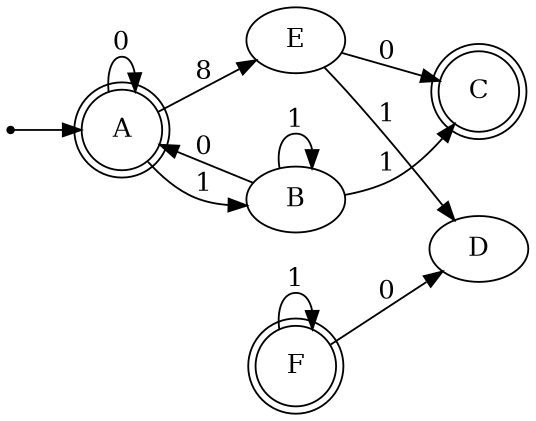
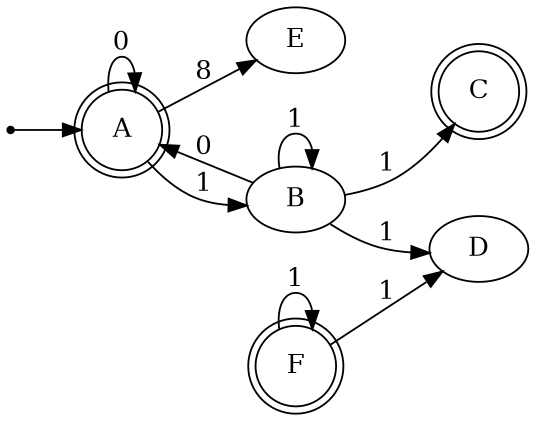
edge "E" -> "C": removed, label "0"
edge "E" -> "D": now "B" -> "D"
edge "F" -> "D": label "0" -> "1"
